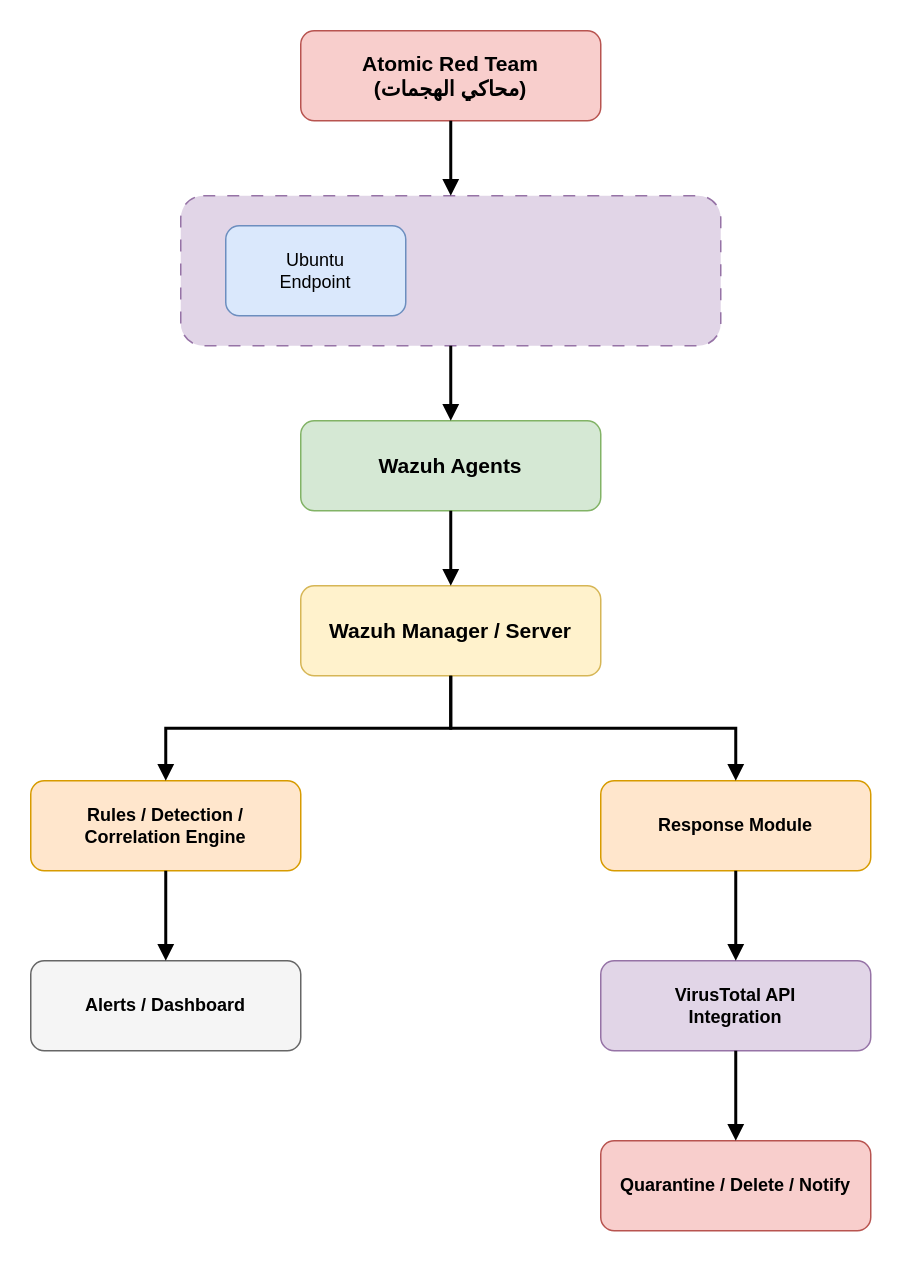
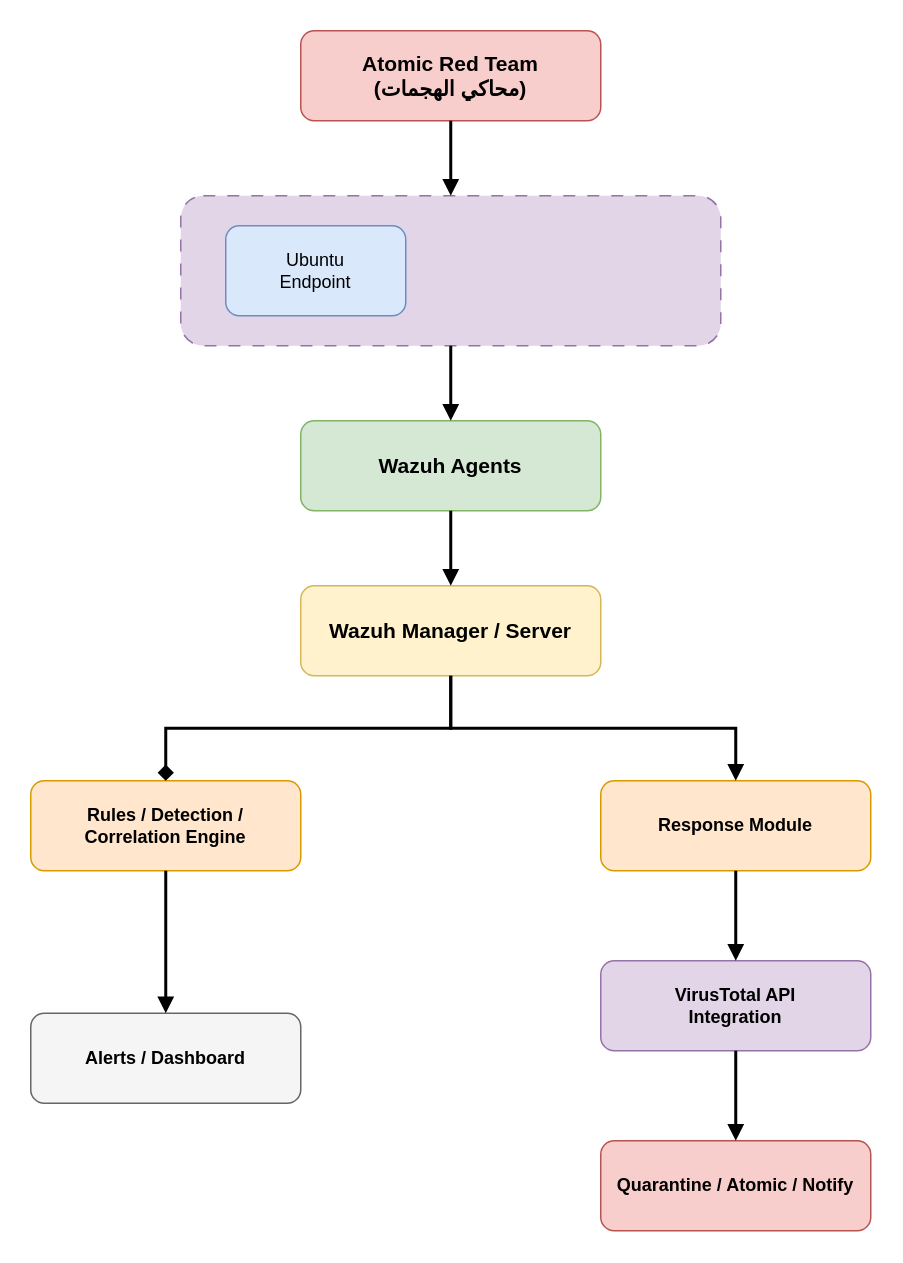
edge "Wazuh Manager / Server" -> "Rules / Detection / Correlation Engine": arrowhead block -> diamond
node "Alerts / Dashboard": moved (166, 1006) -> (166, 1058)
node "Quarantine / Delete / Notify": label "Quarantine / Delete / Notify" -> "Quarantine / Atomic / Notify"
